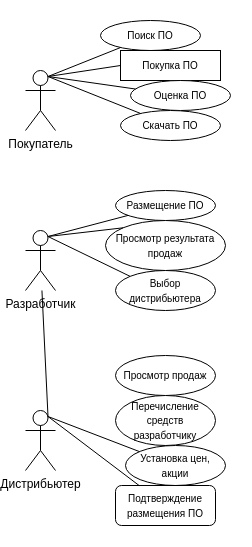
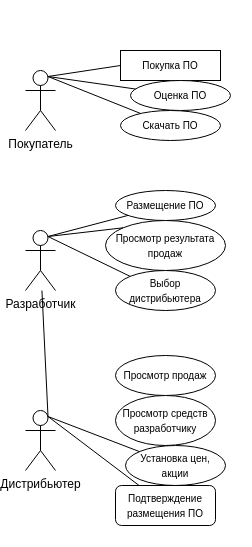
node "Поиск ПО": removed
edge "Поиск ПО" -- "Покупатель": removed
node "Перечисление средств разработчику": label "Перечисление средств разработчику" -> "Просмотр средств разработчику"
